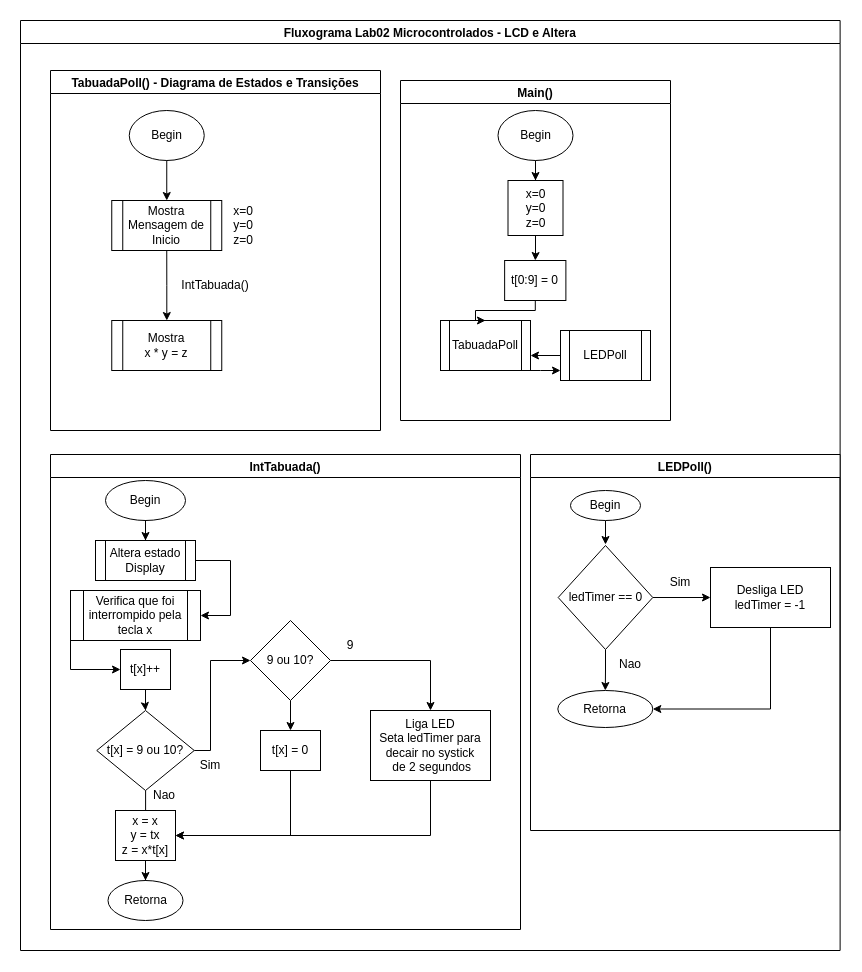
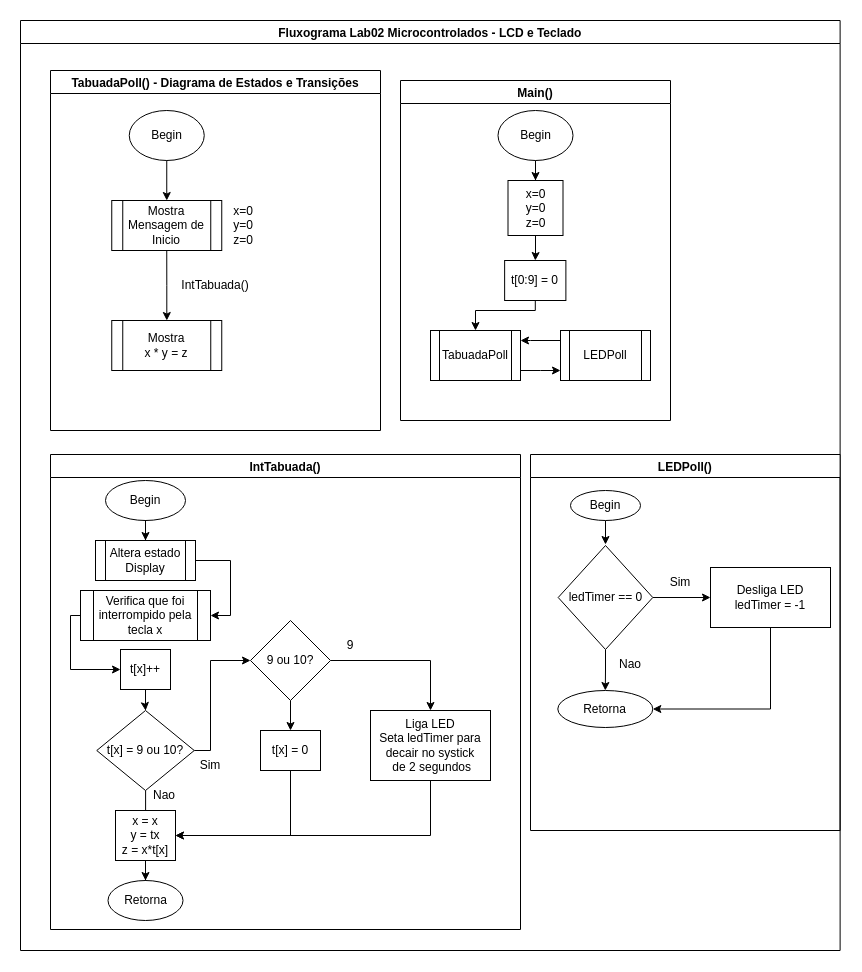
node "Fluxograma Lab02 Microcontrolados - LCD e Altera": label "Fluxograma Lab02 Microcontrolados - LCD e Altera" -> "Fluxograma Lab02 Microcontrolados - LCD e Teclado"
node "TabuadaPoll": moved (486, 346) -> (476, 356)
node "Verifica que foi interrompido pela tecla x": moved (136, 616) -> (146, 616)
